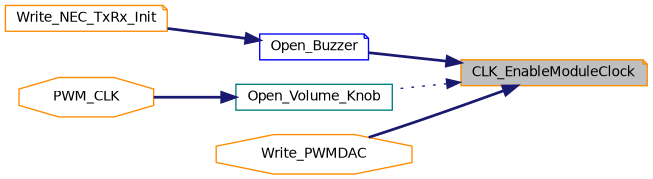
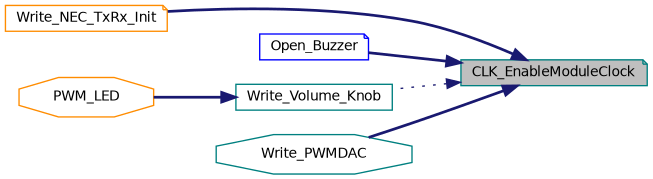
edge "Write_NEC_TxRx_Init" -> "Open_Buzzer": now "Write_NEC_TxRx_Init" -> "CLK_EnableModuleClock"
node "CLK_EnableModuleClock": color darkorange -> teal
node "PWM_CLK": label "PWM_CLK" -> "PWM_LED"
node "Open_Volume_Knob": label "Open_Volume_Knob" -> "Write_Volume_Knob"
node "Write_PWMDAC": color darkorange -> teal
